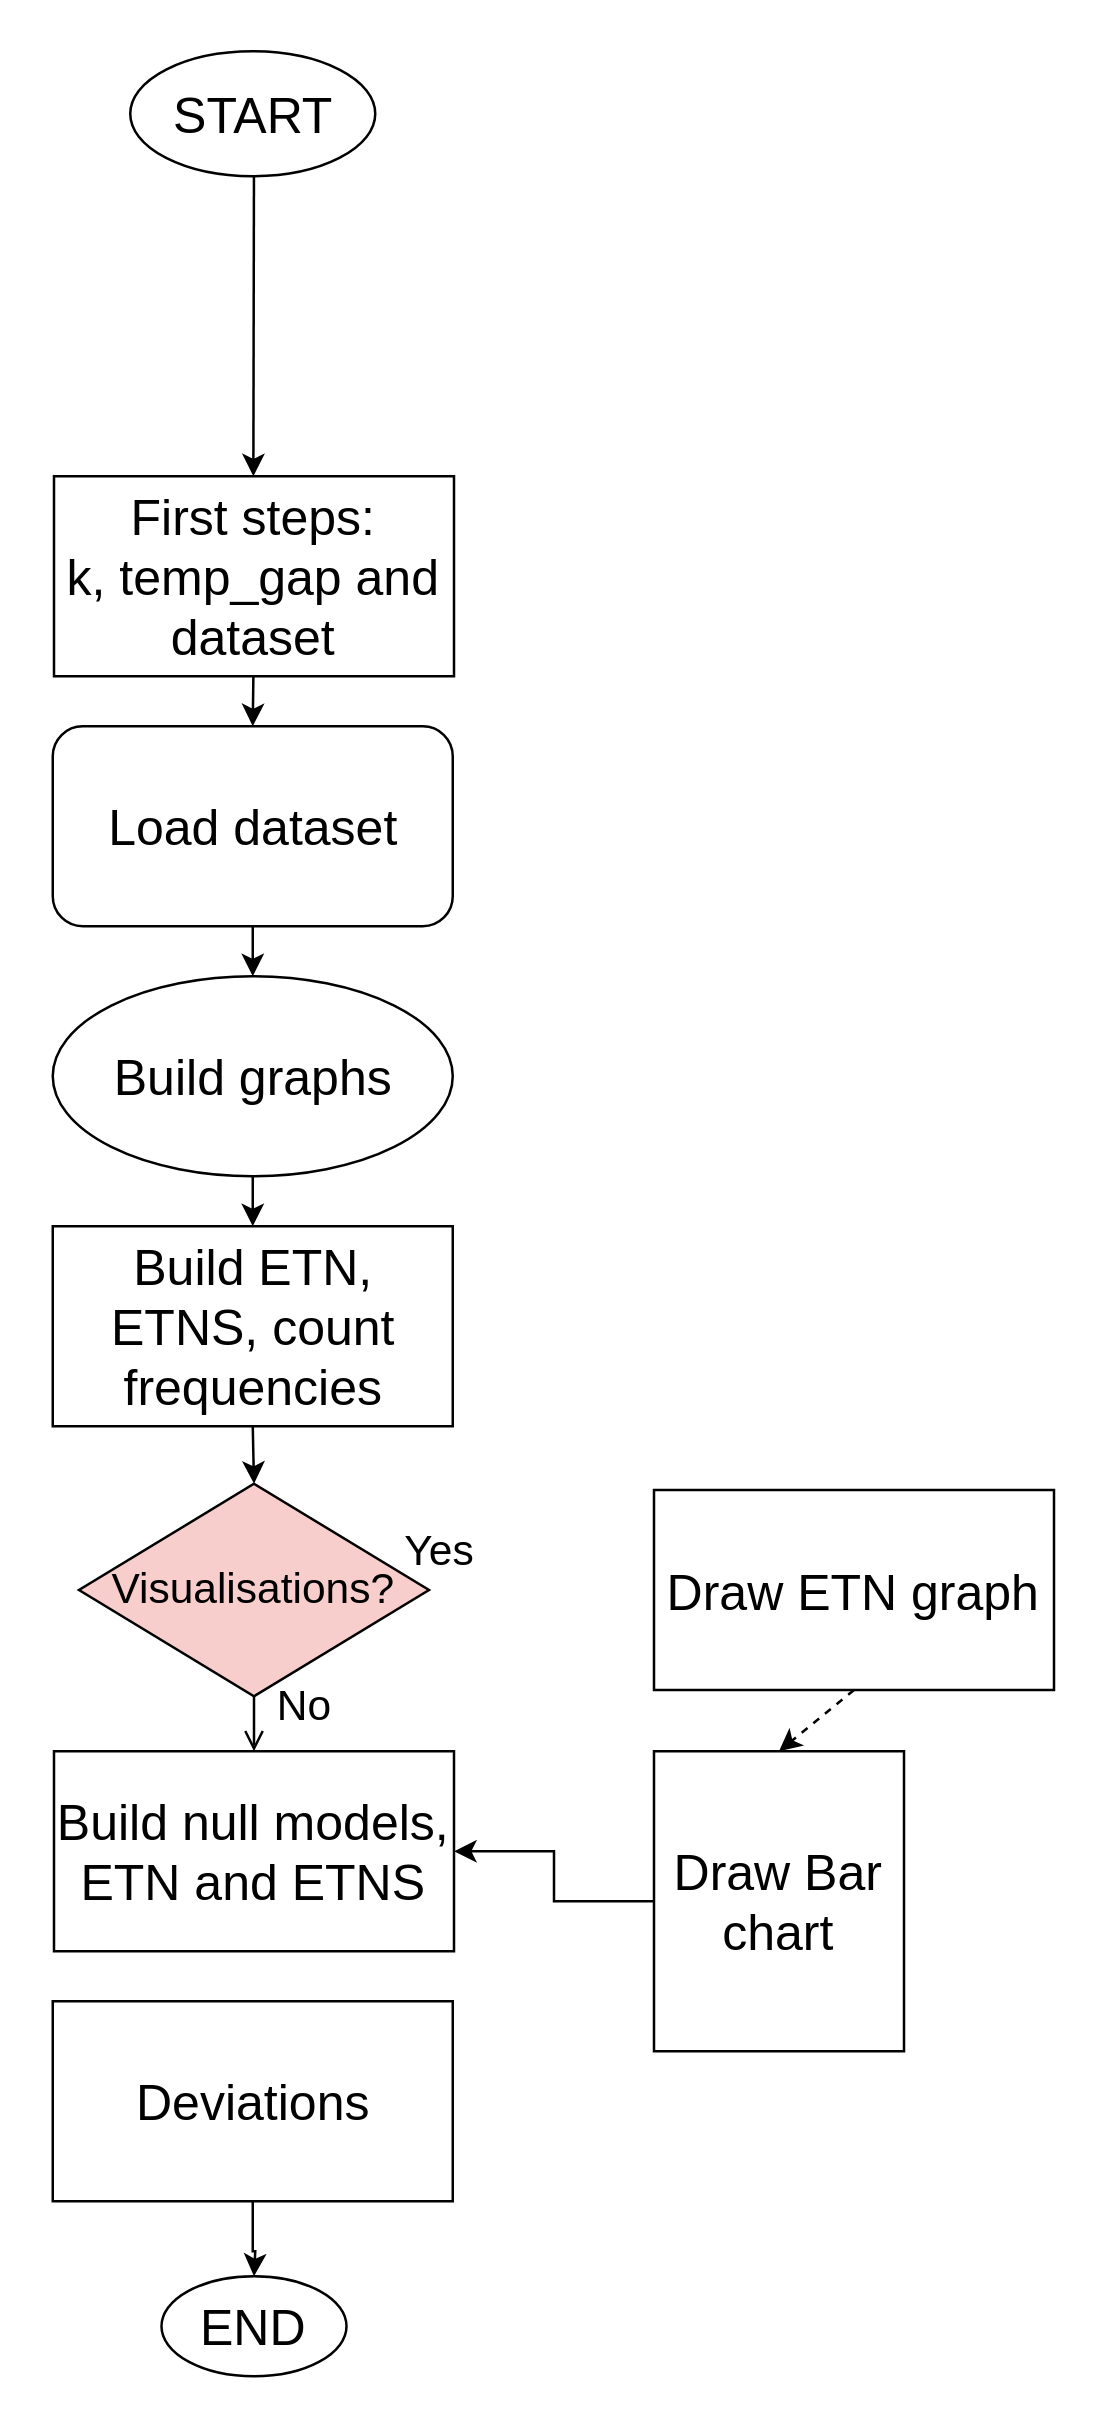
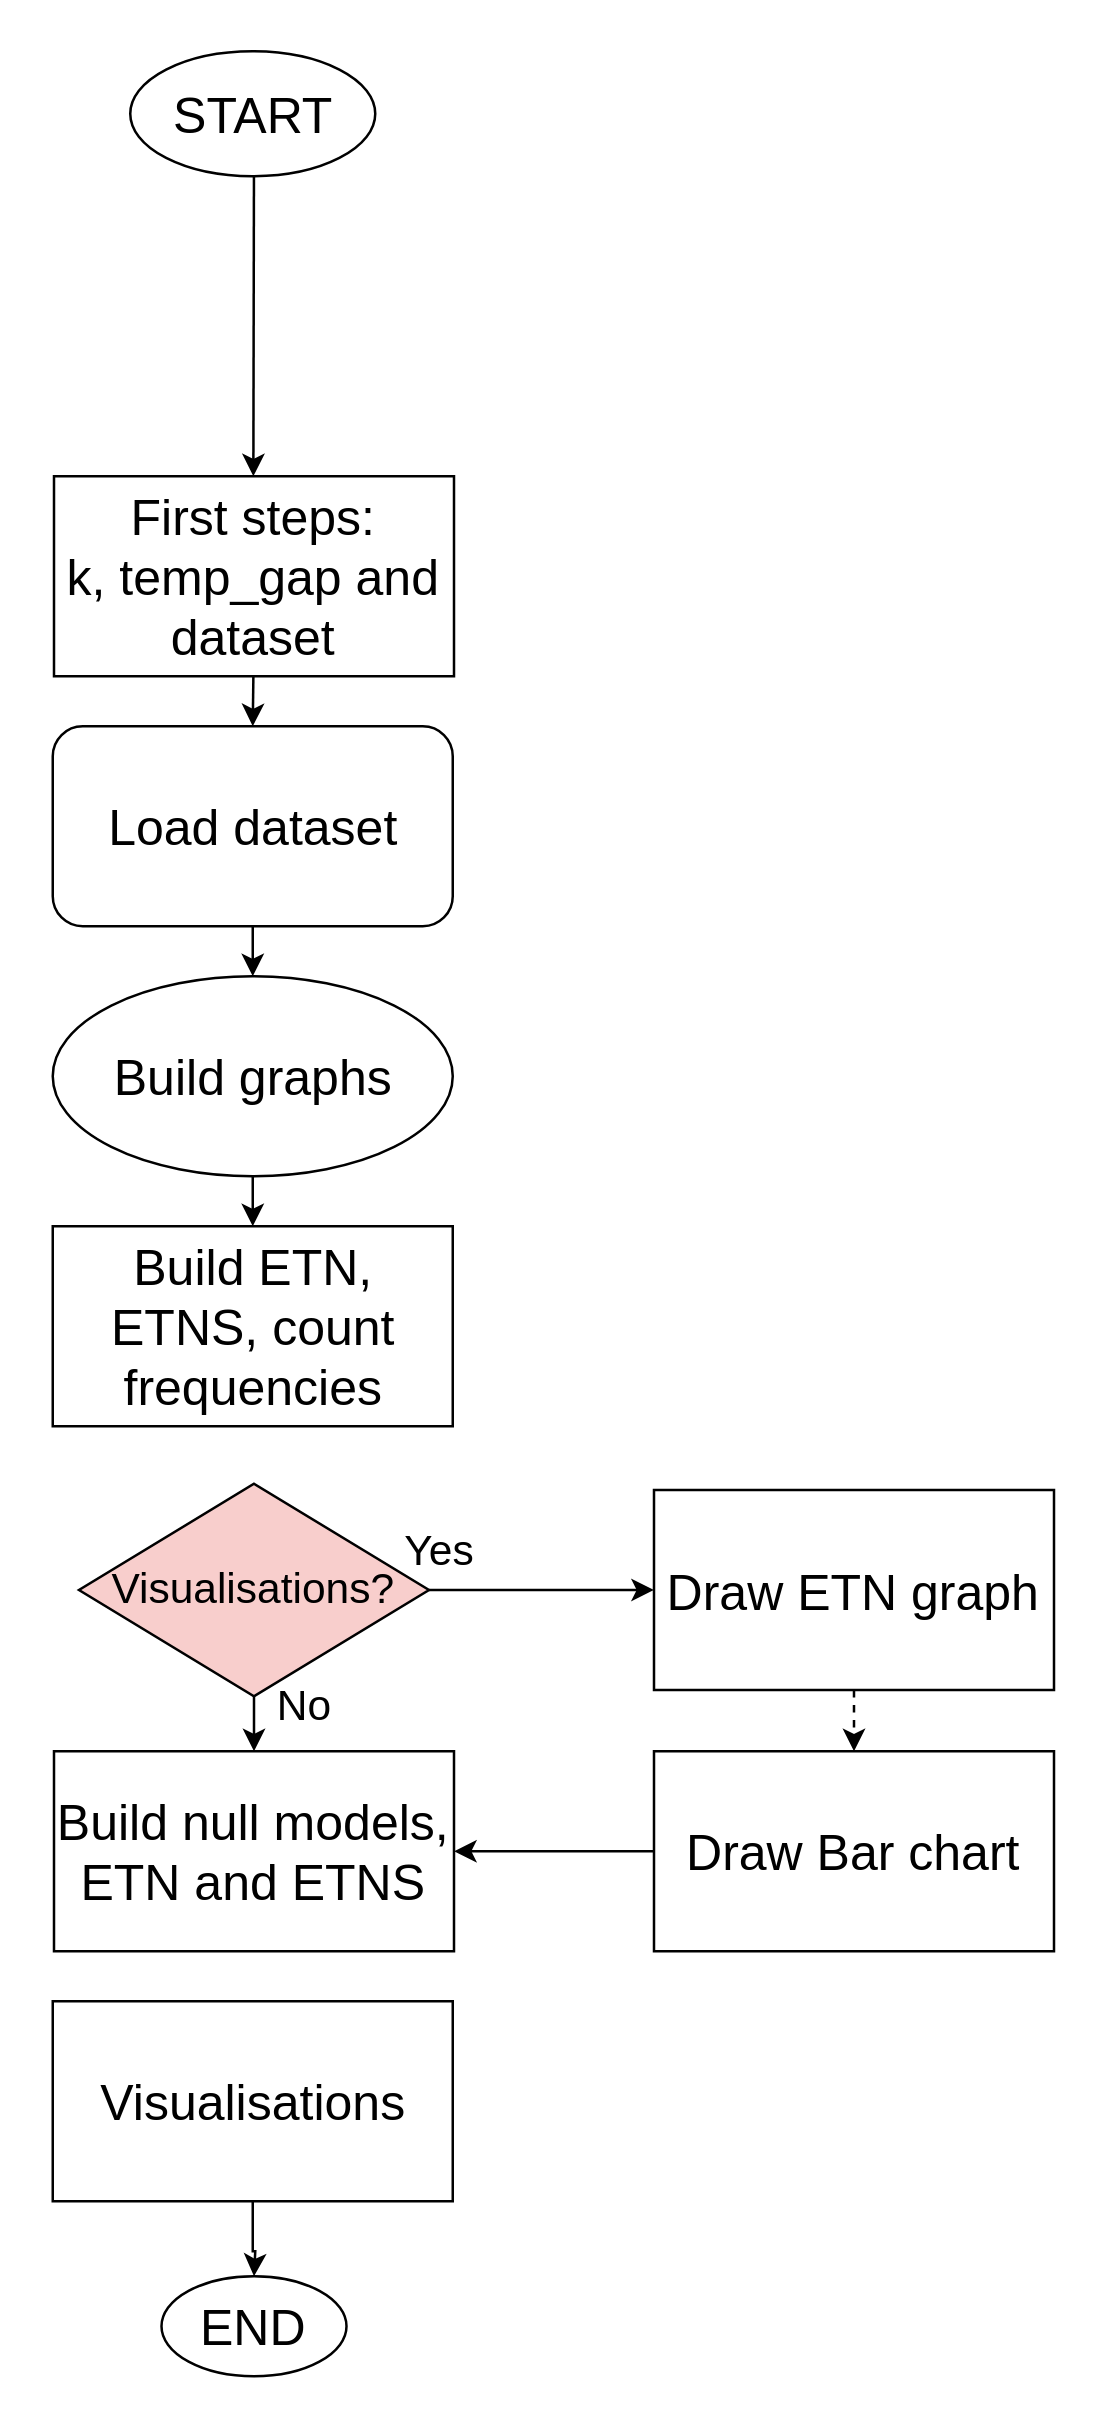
edge "Build ETN, ETNS, count frequencies" -> "Visualisations?": removed
edge "Visualisations?" -> "Draw ETN graph": added
edge "Visualisations?" -> "Build null models, ETN and ETNS": arrowhead open -> classic
node "Draw Bar chart": size 250x300 -> 400x200
node "Deviations": label "Deviations" -> "Visualisations"
